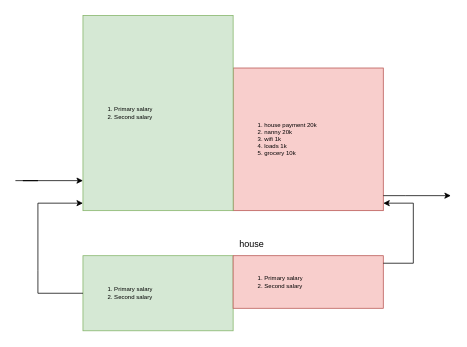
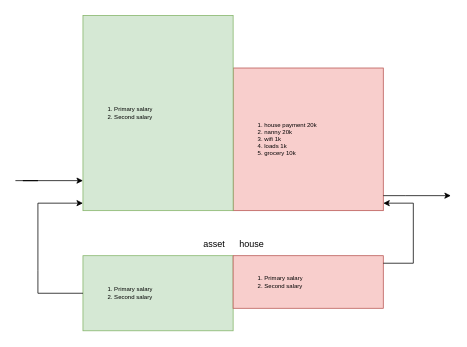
node "asset": added
